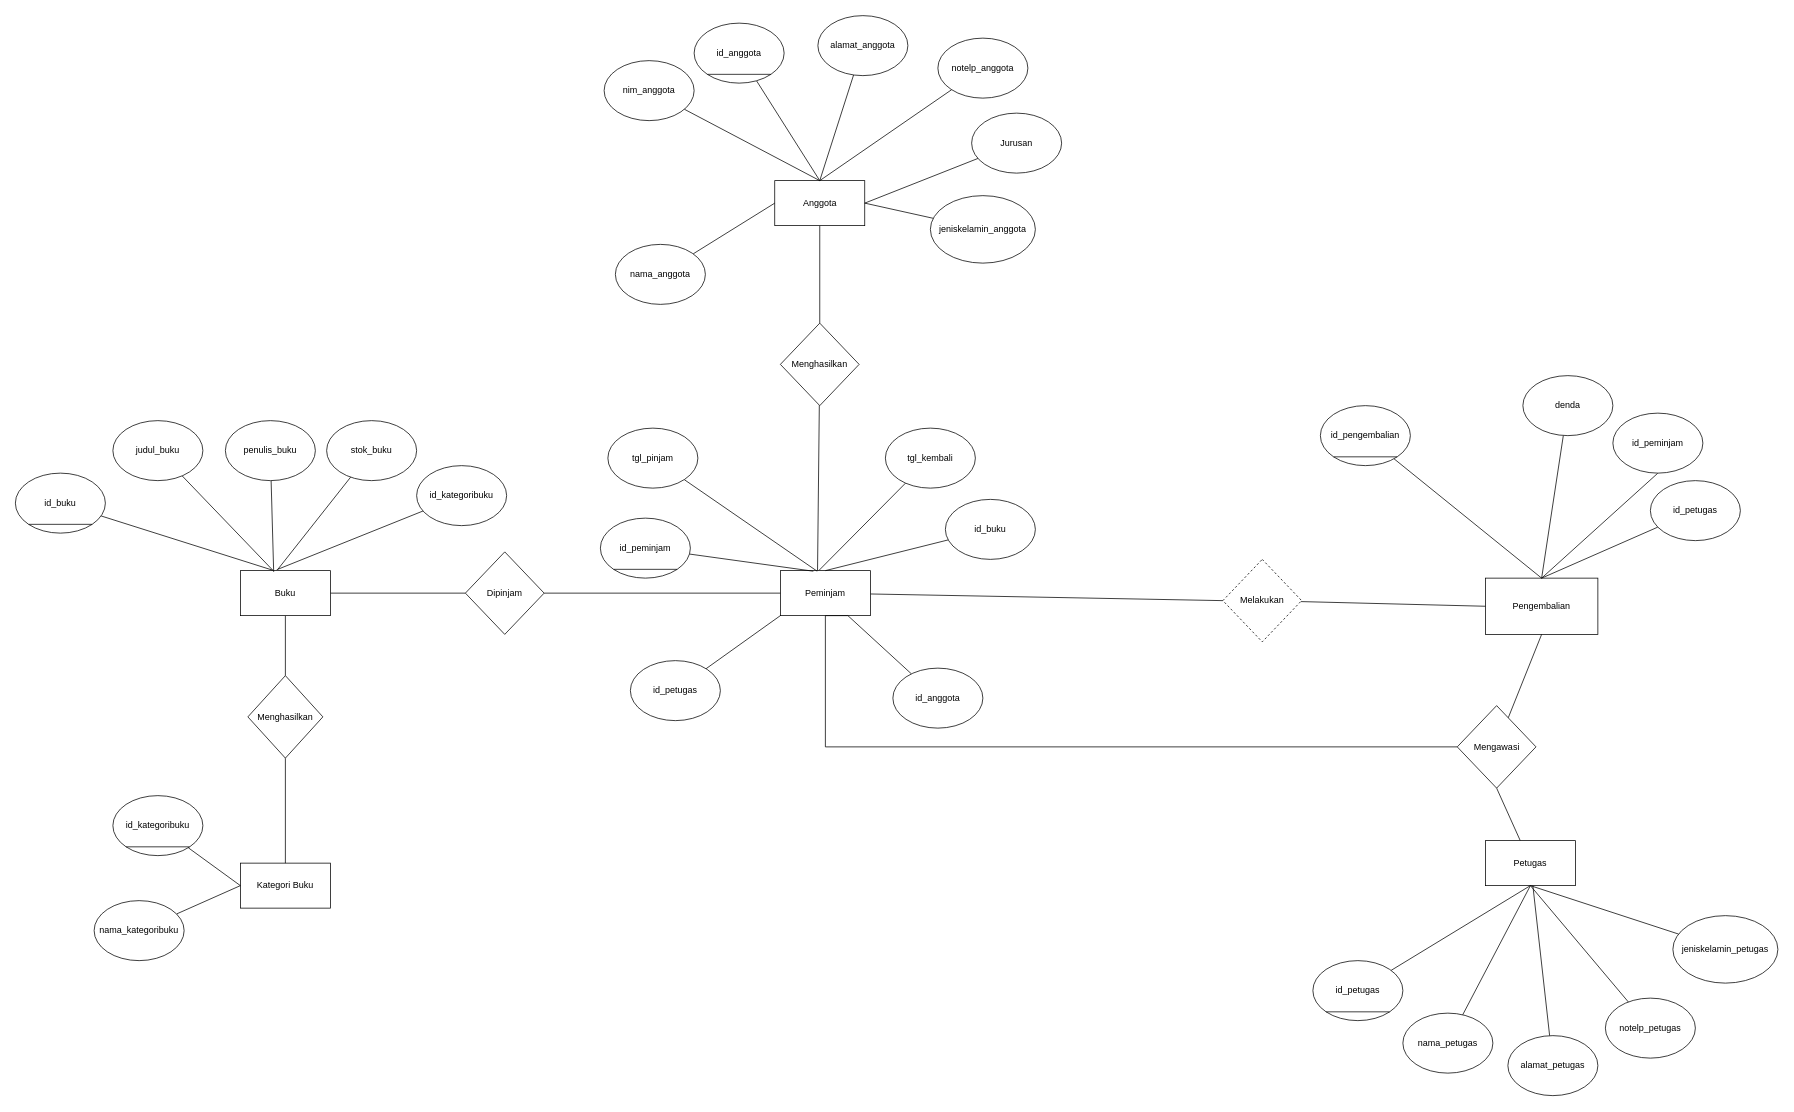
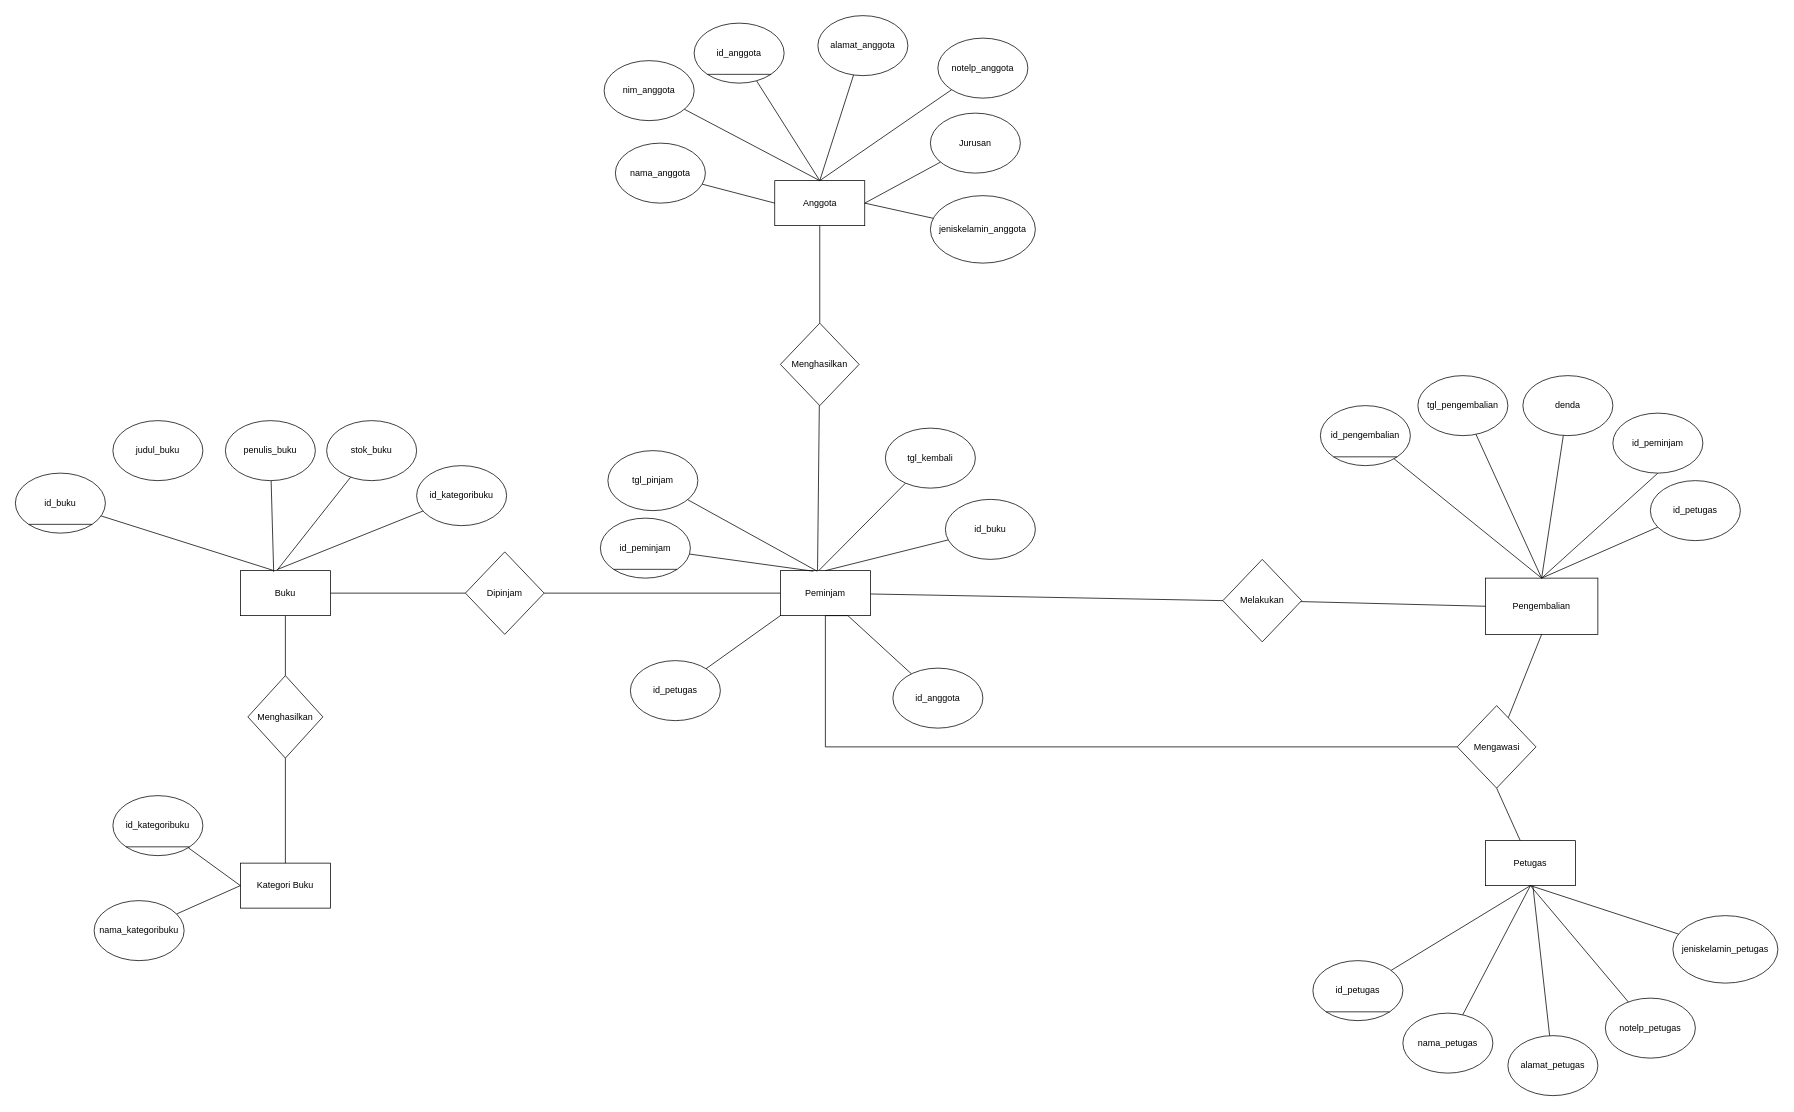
node "Jurusan": moved (1017, 143) -> (975, 143)
node "nama_anggota": moved (660, 274) -> (660, 173)
node "tgl_pengembalian": added
node "tgl_pinjam": moved (653, 458) -> (653, 480)
edge "tgl_pengembalian" -- "Pengembalian": added
edge "judul_buku" -- "Buku": removed
node "Melakukan": style dashed -> solid
